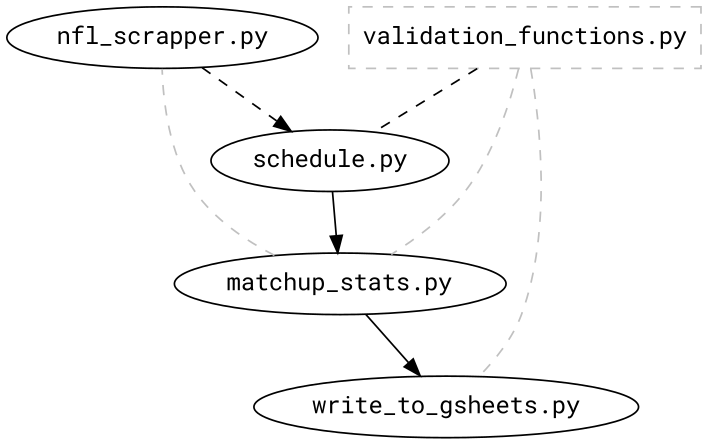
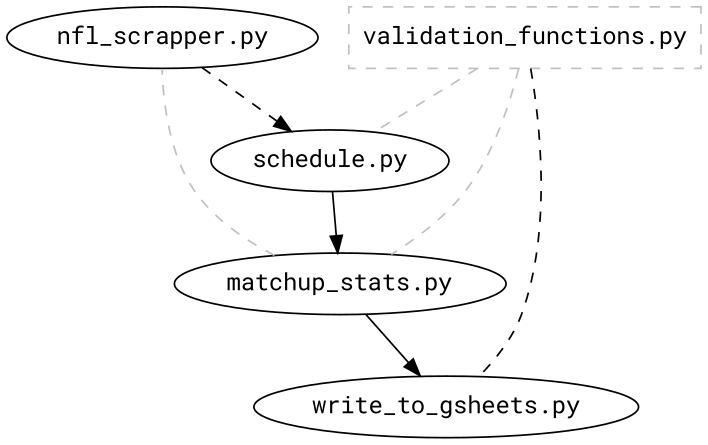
edge "validation_functions.py" -- "schedule.py": color black -> grey
edge "validation_functions.py" -- "write_to_gsheets.py": color grey -> black
